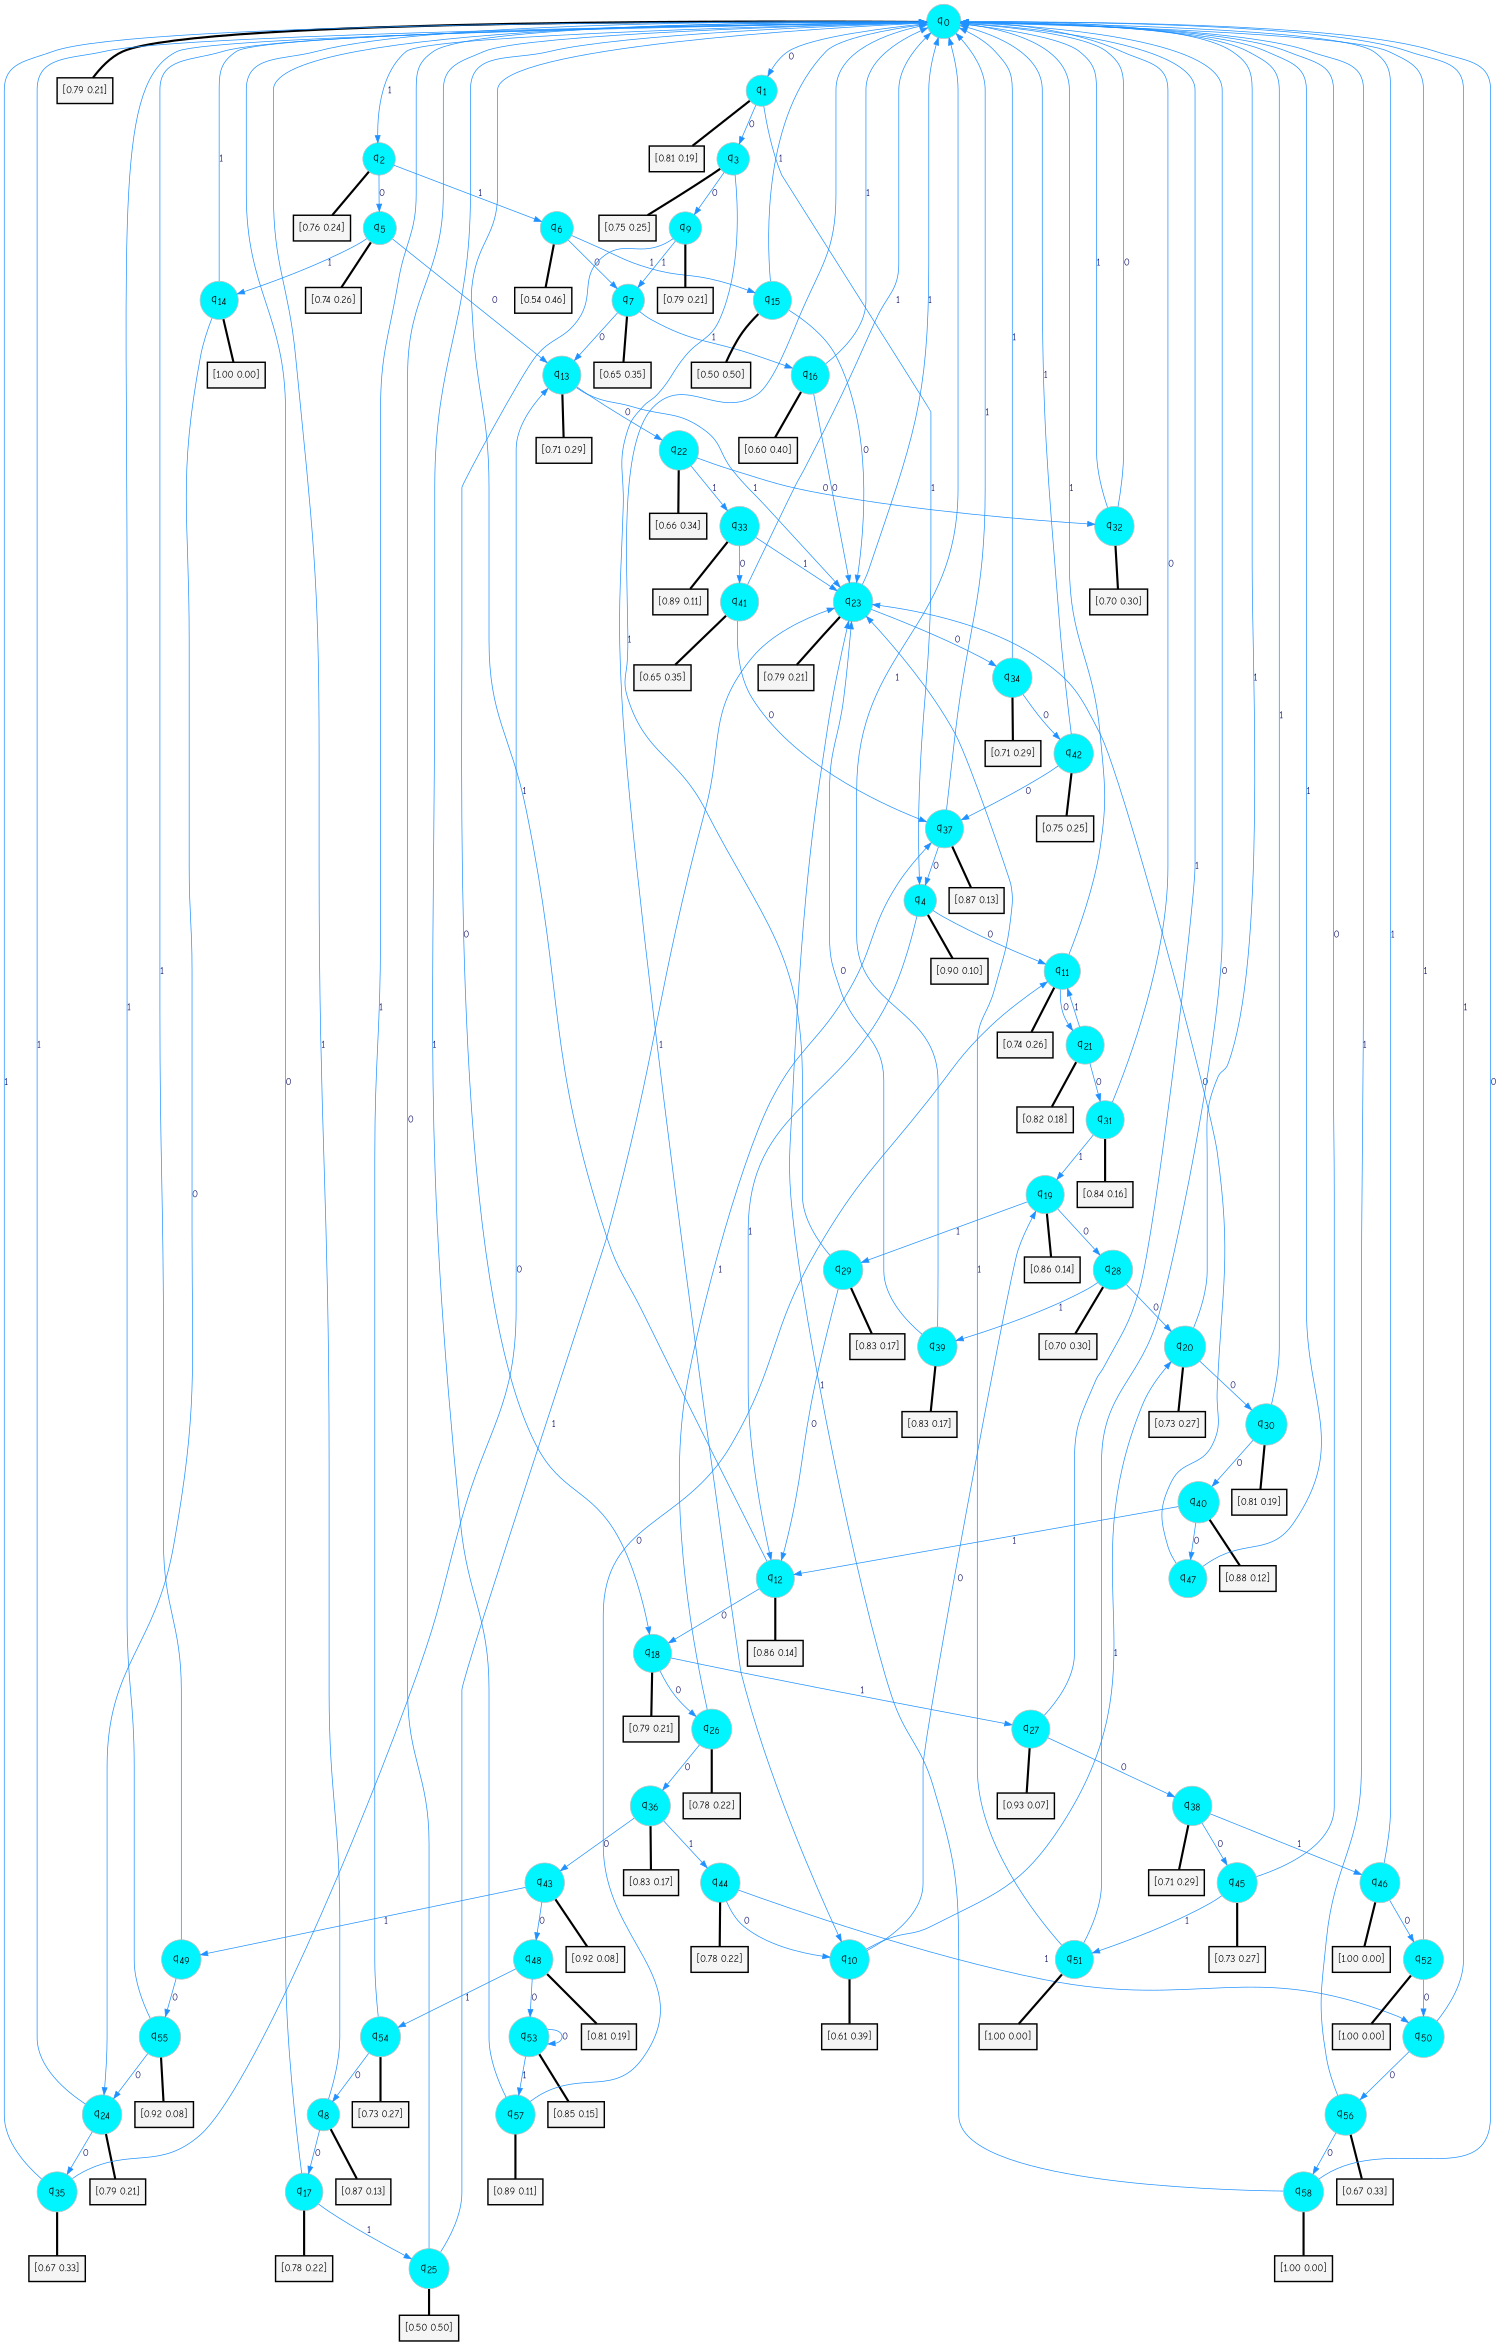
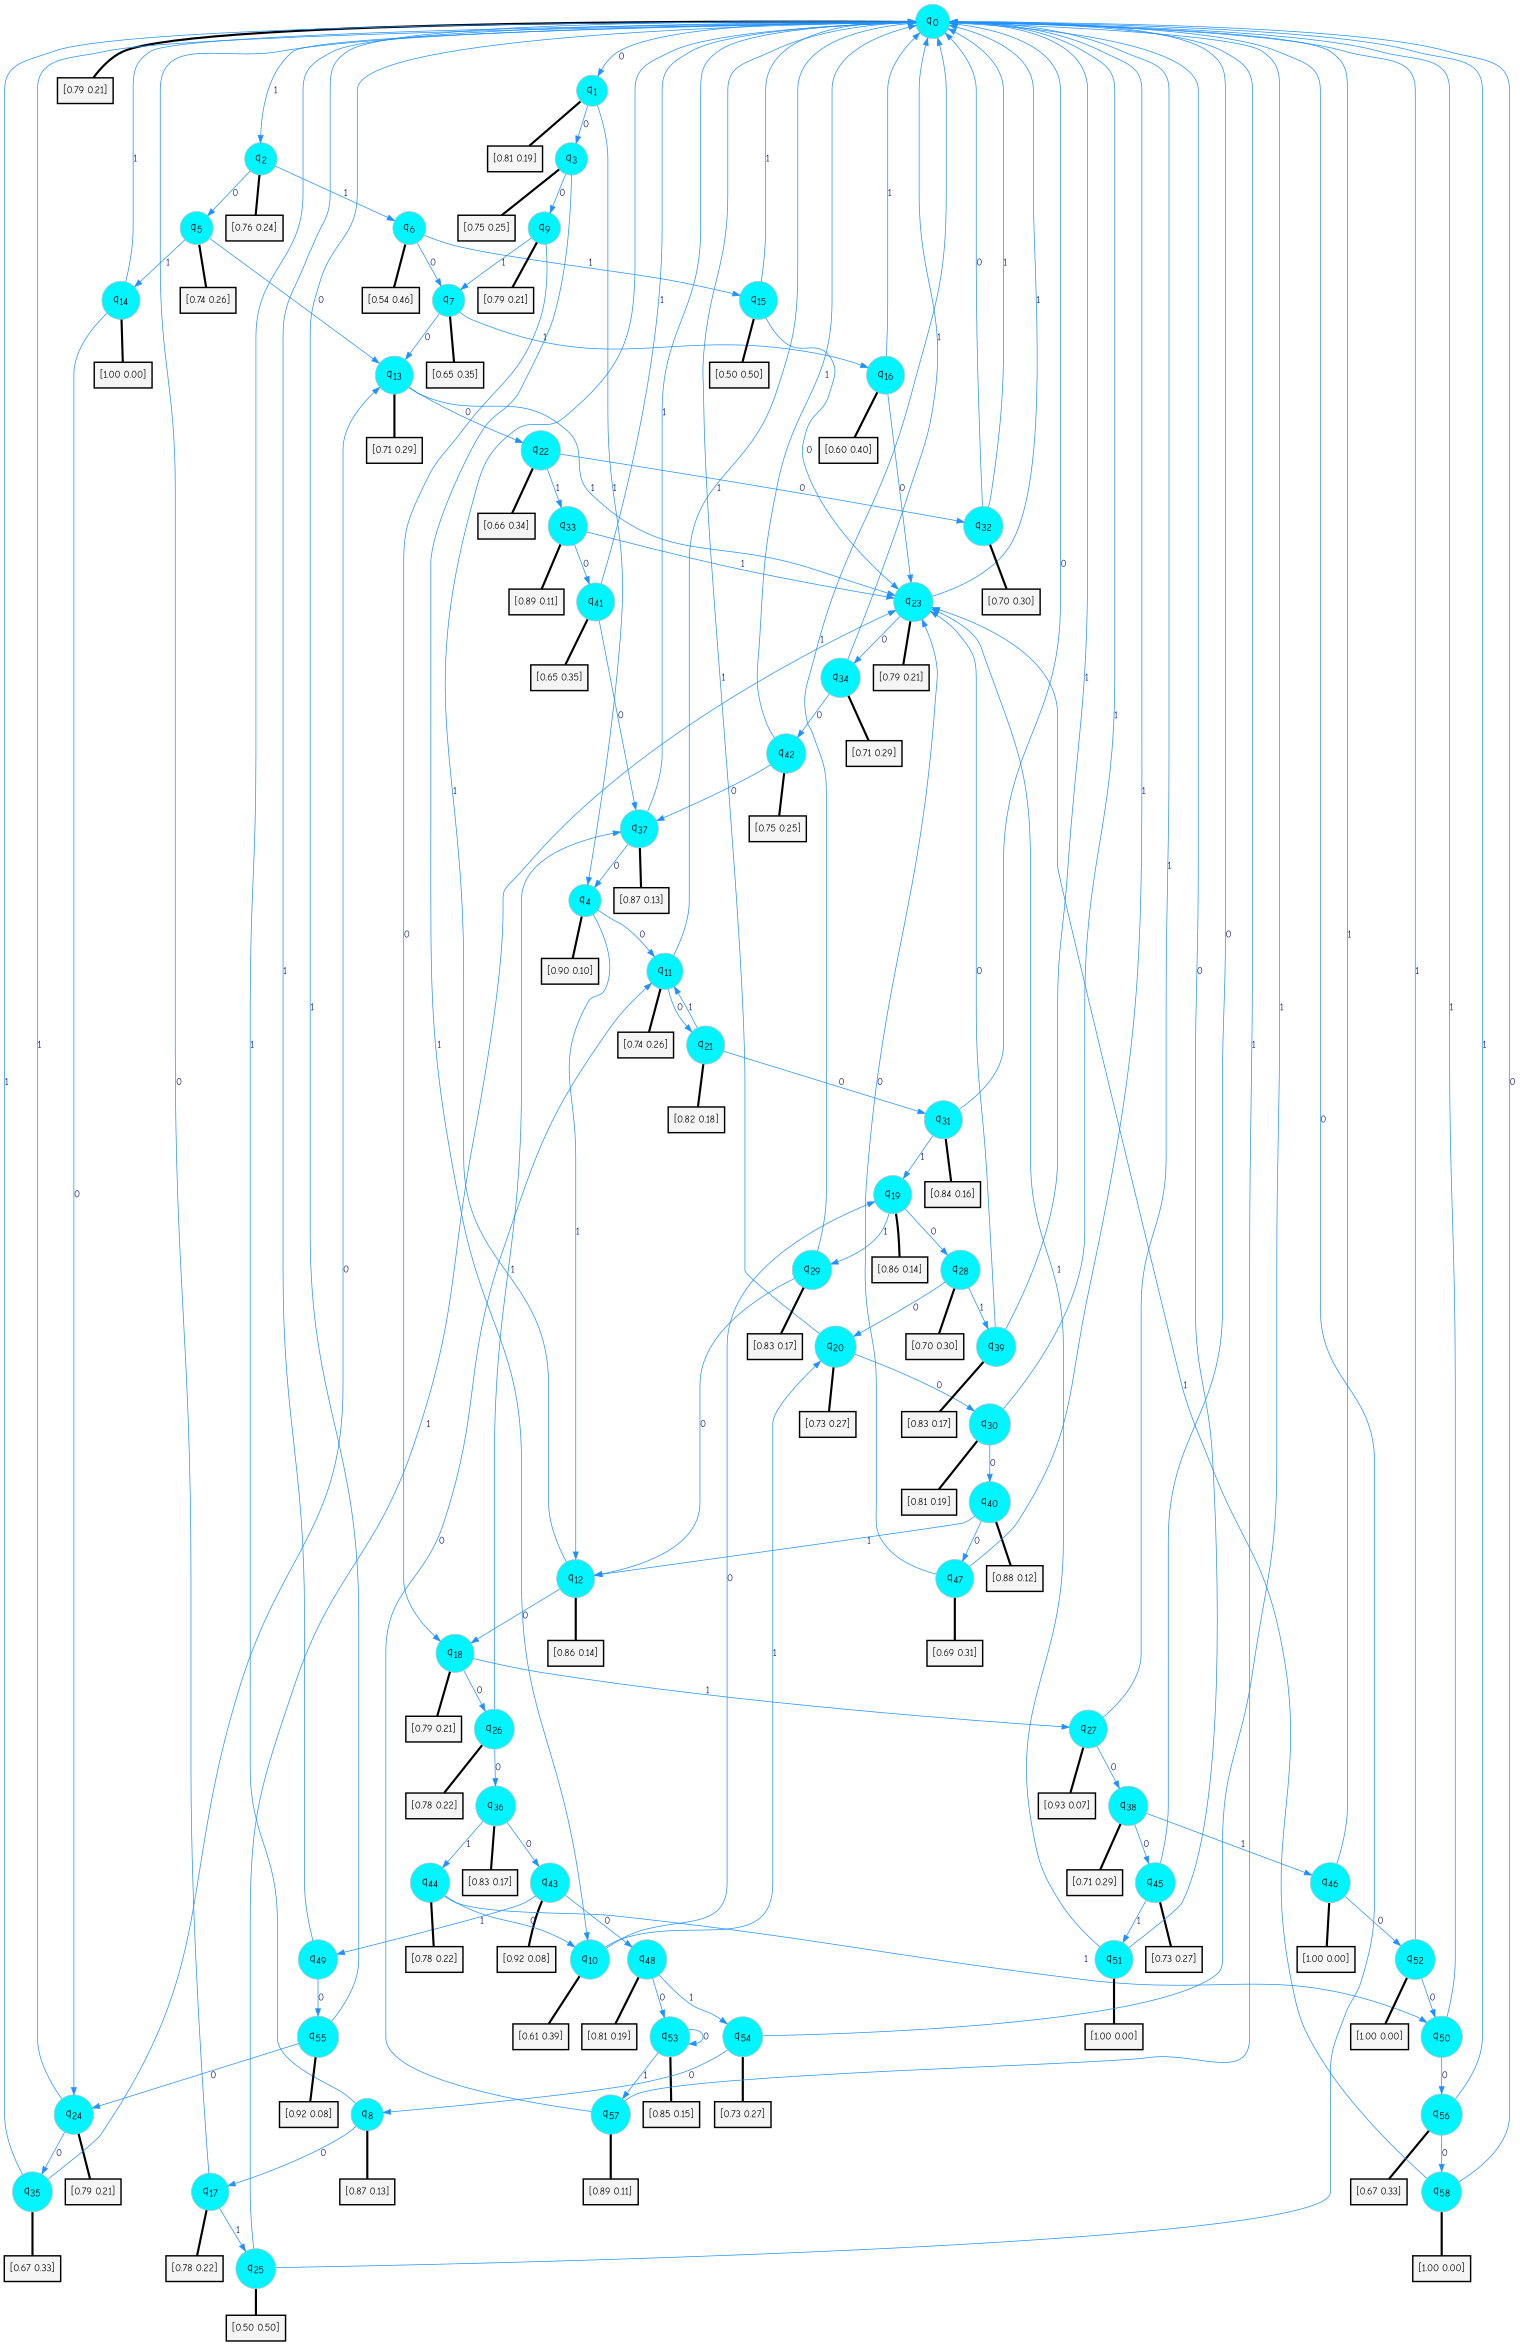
node "[0.69 0.31]": added
